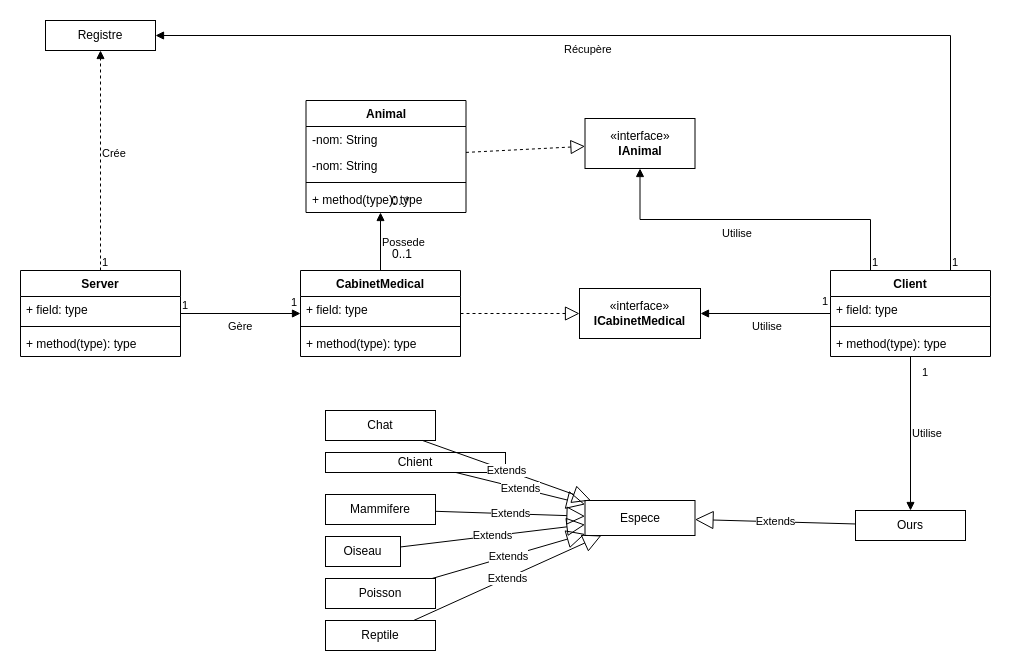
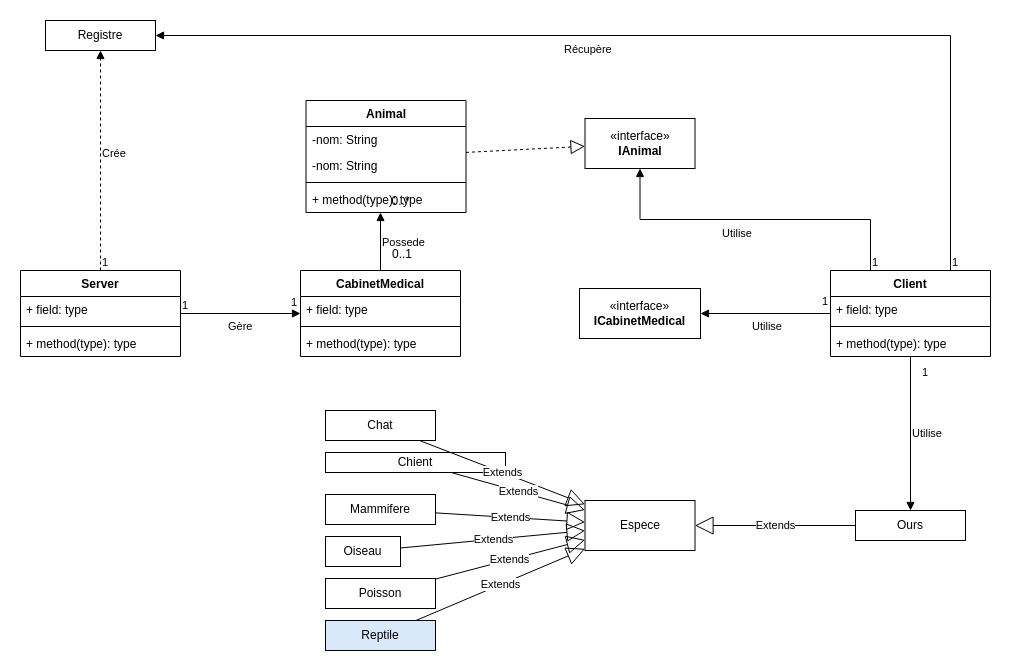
edge "CabinetMedical" -> "«interface» ICabinetMedical": removed
node "Espece": size 110x35 -> 110x50
node "Reptile": fillcolor #ffffff -> #dae8fc
